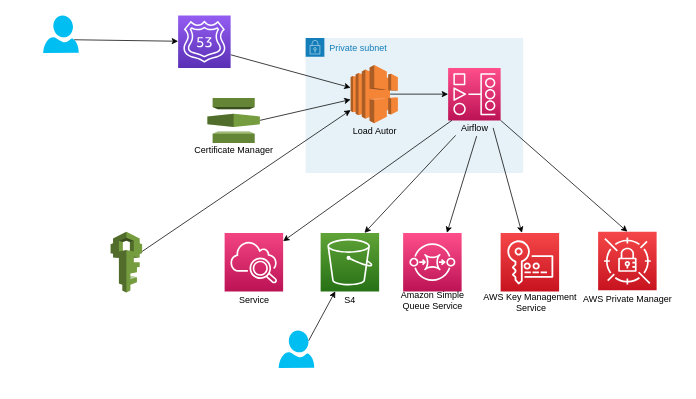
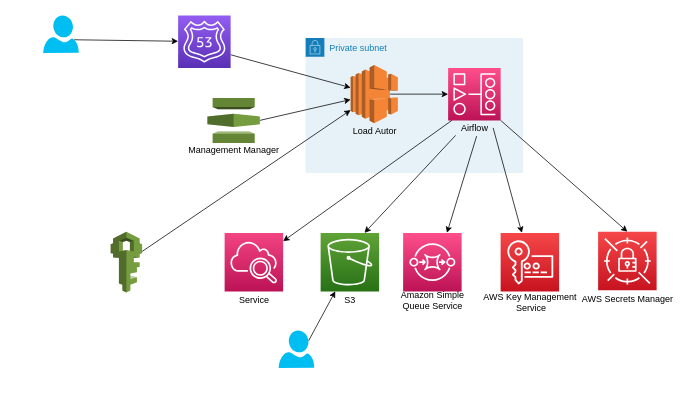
node "Certificate Manager": label "Certificate Manager" -> "Management Manager"
node "AWS Private Manager": label "AWS Private Manager" -> "AWS Secrets Manager"
node "S4": label "S4" -> "S3"
